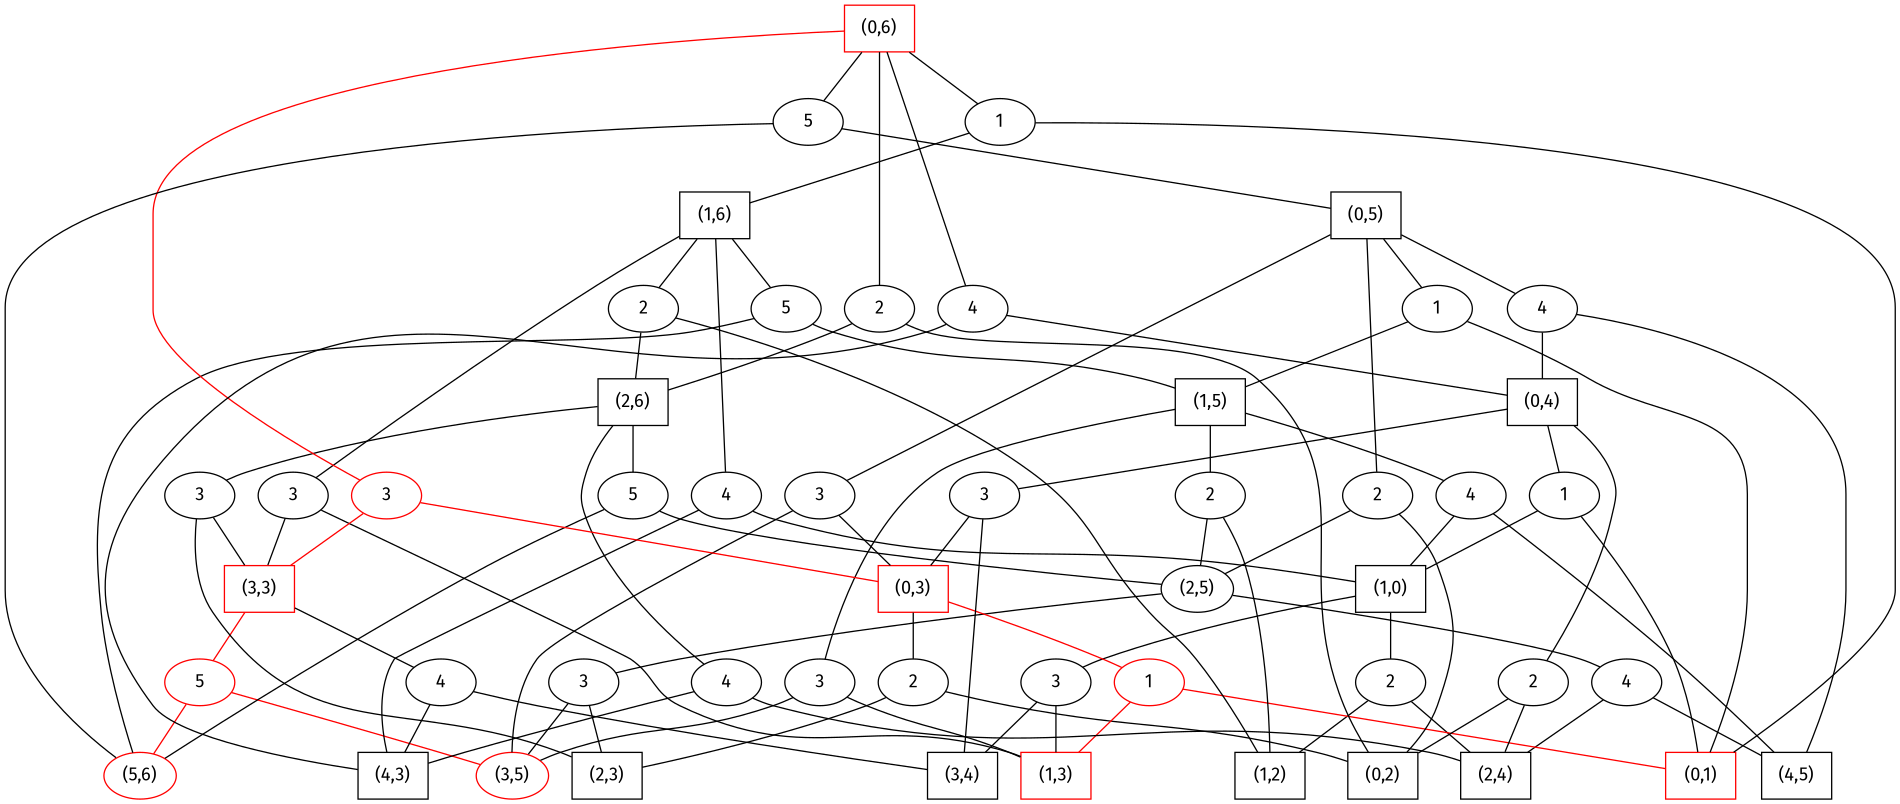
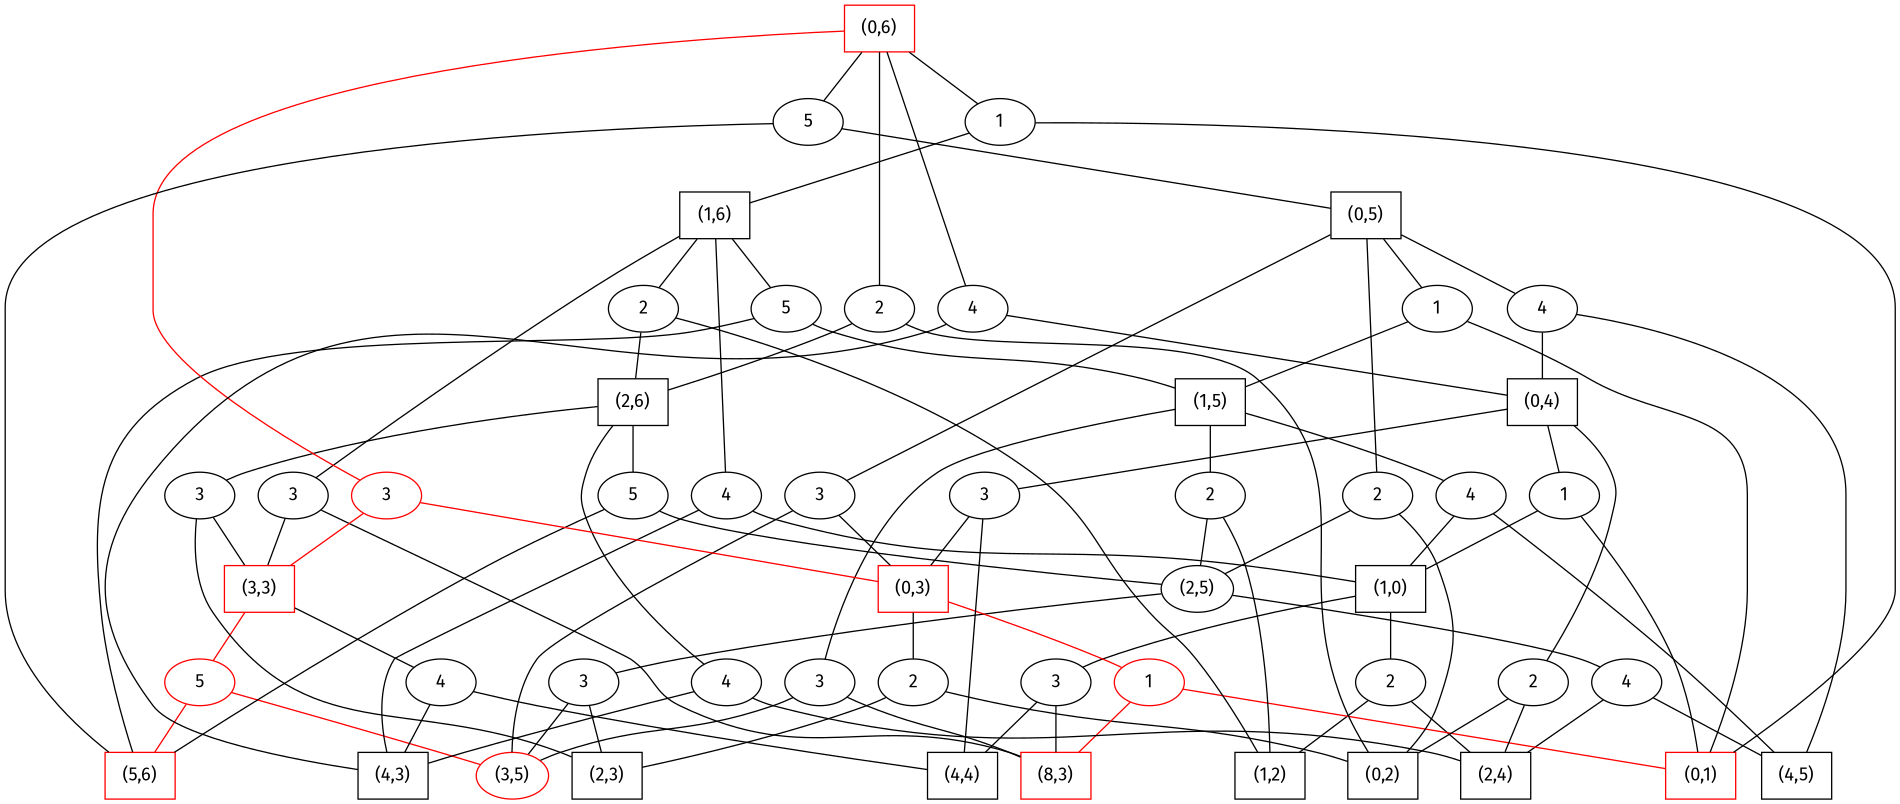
node "(5,6)": shape ellipse -> box
node "(3,4)": label "(3,4)" -> "(4,4)"
node "(1,3)": label "(1,3)" -> "(8,3)"
